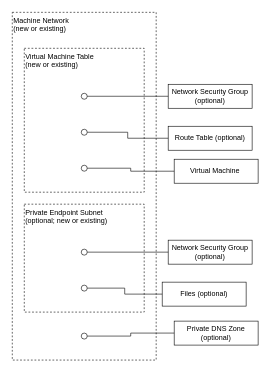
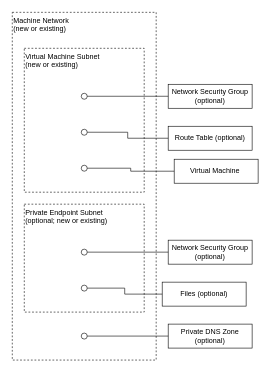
node "Virtual Machine Table (new or existing)": label "Virtual Machine Table (new or existing)" -> "Virtual Machine Subnet (new or existing)"
node "Private DNS Zone (optional)": moved (216, 333) -> (210, 336)
